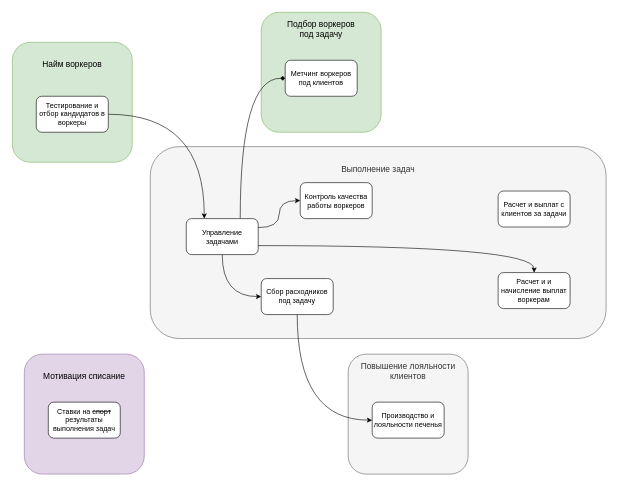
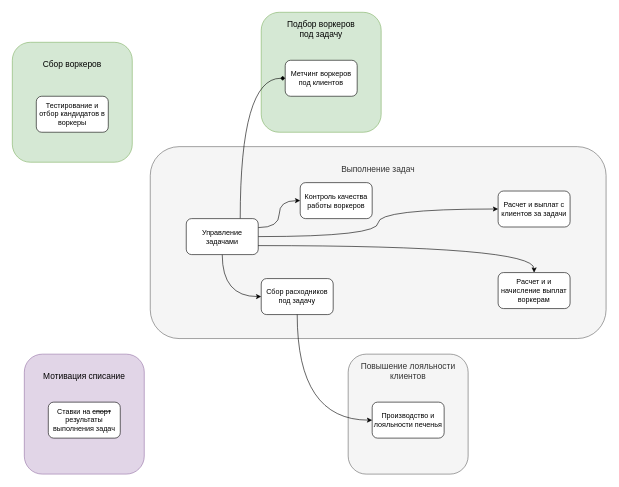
node "Найм воркеров": label "Найм воркеров" -> "Сбор воркеров"
edge "Тестирование и отбор кандидатов в воркеры" -> "Управление задачами": removed
edge "Управление задачами" -> "Расчет и выплат с клиентов за задачи": added
